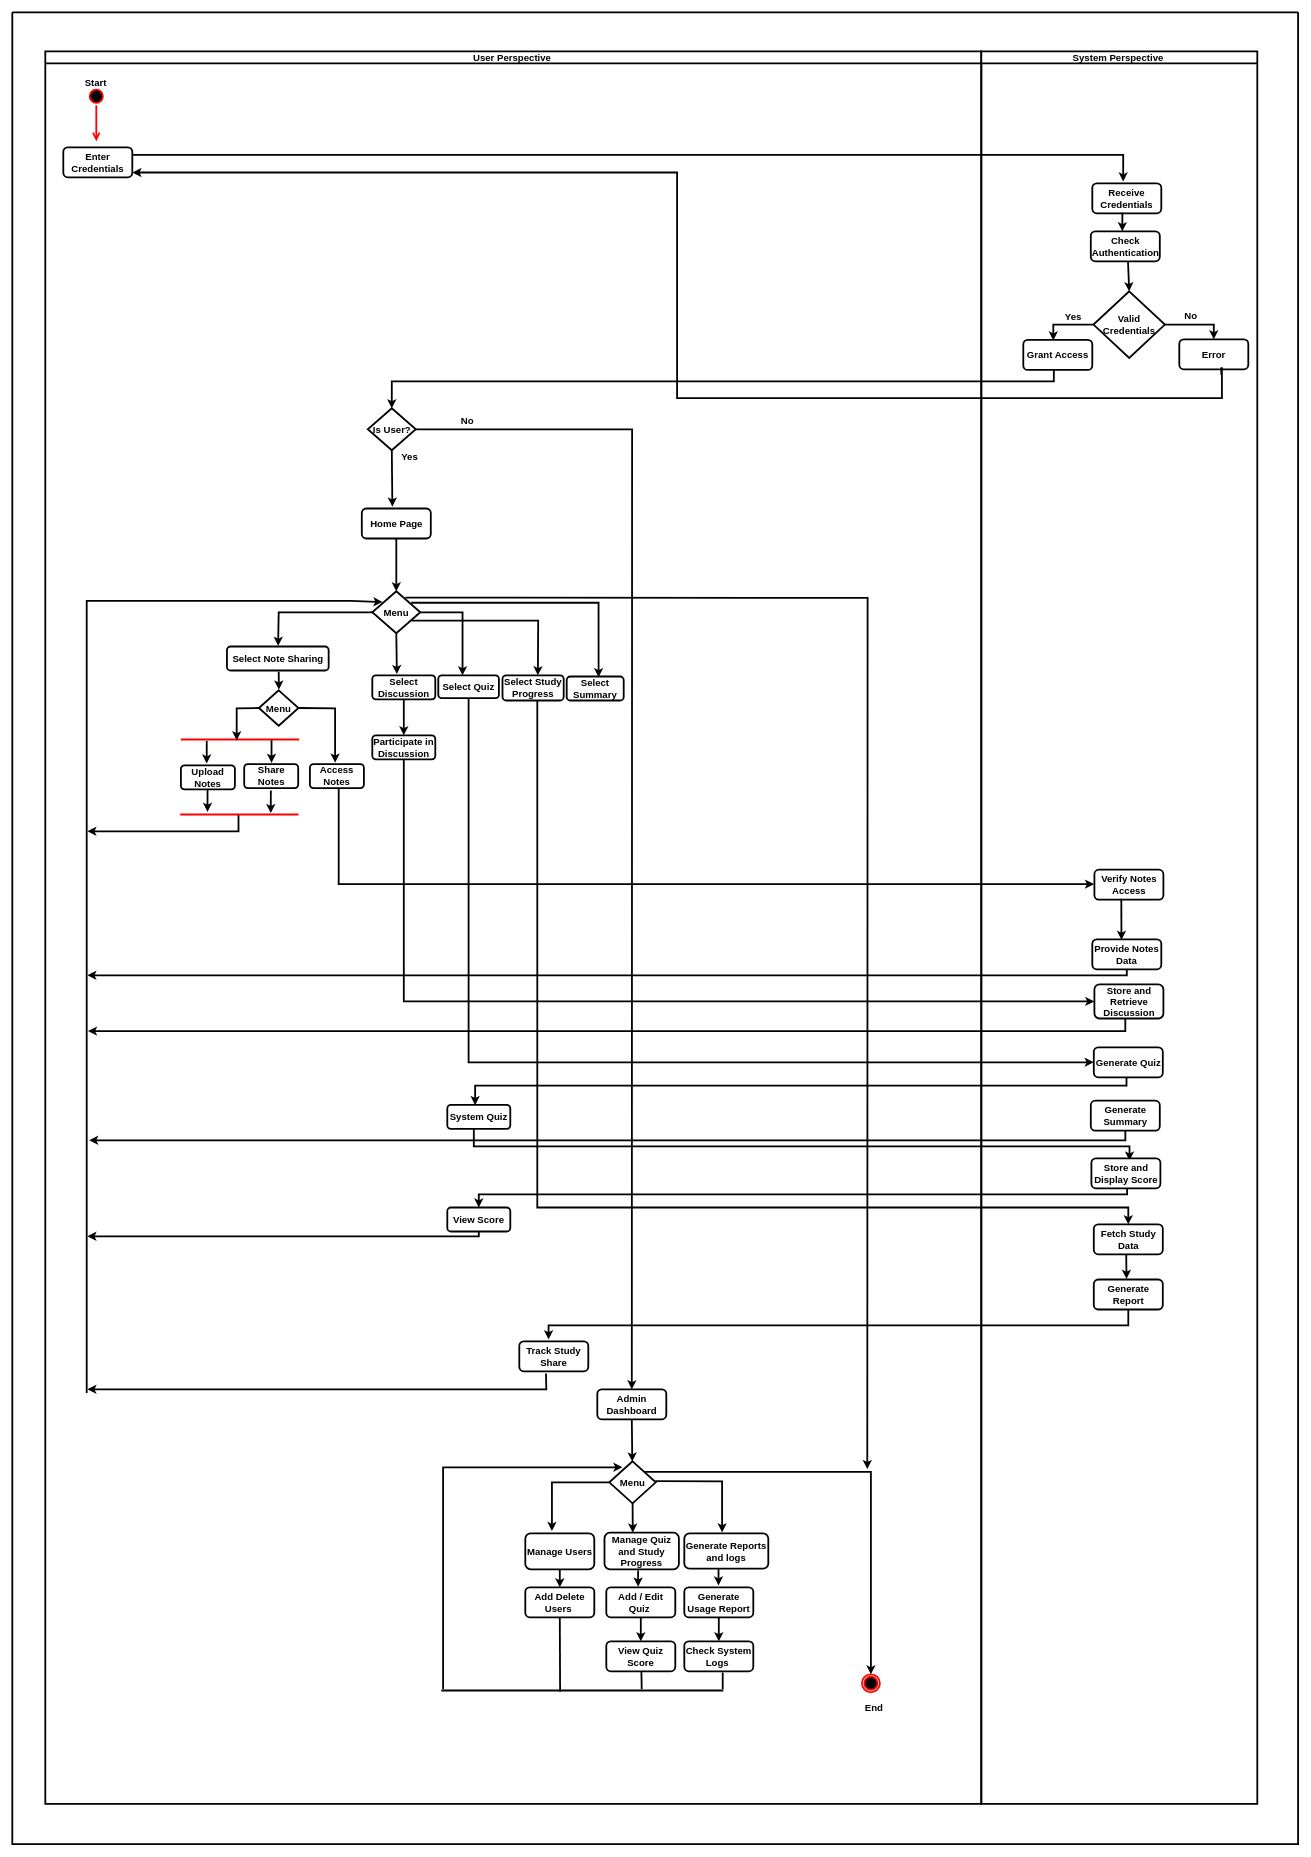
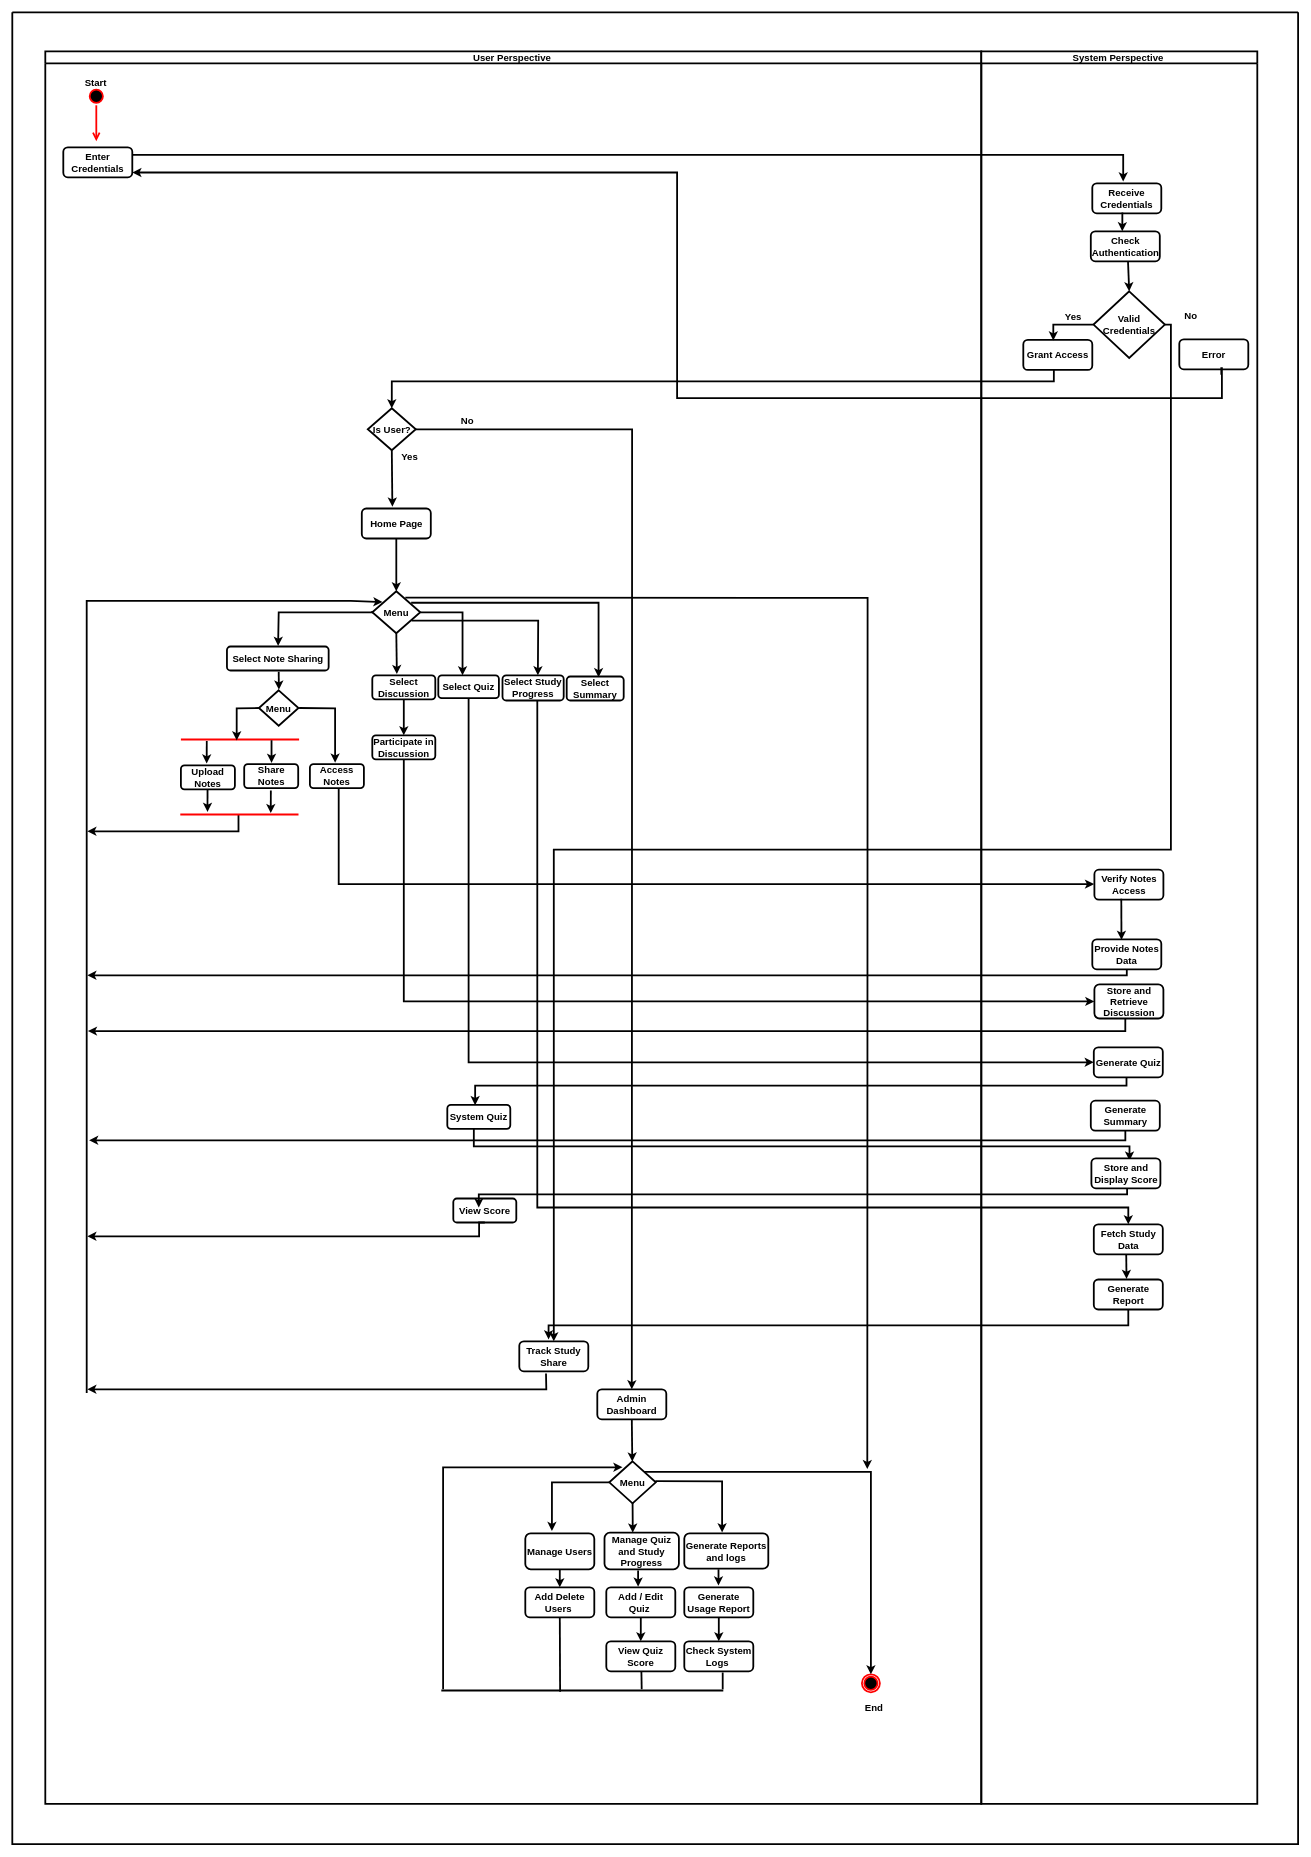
edge "Valid Credentials" -> "Error": now "Valid Credentials" -> "Track Study Share"
node "View Score": moved (479, 1220) -> (485, 1211)
